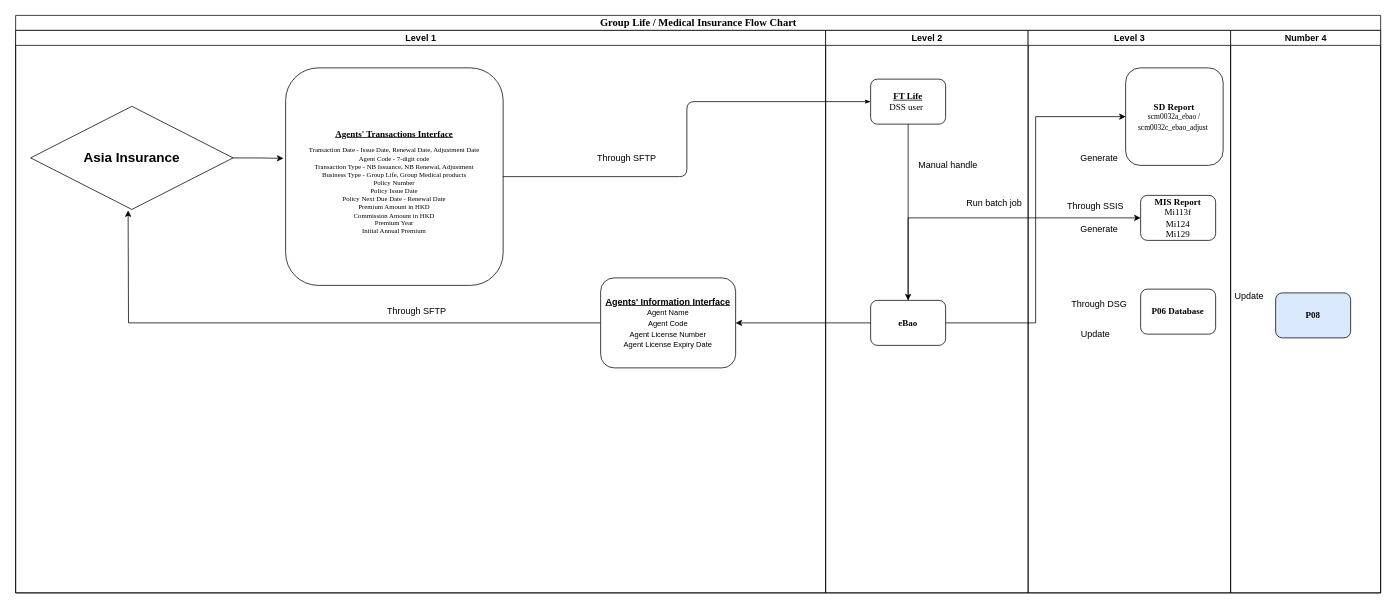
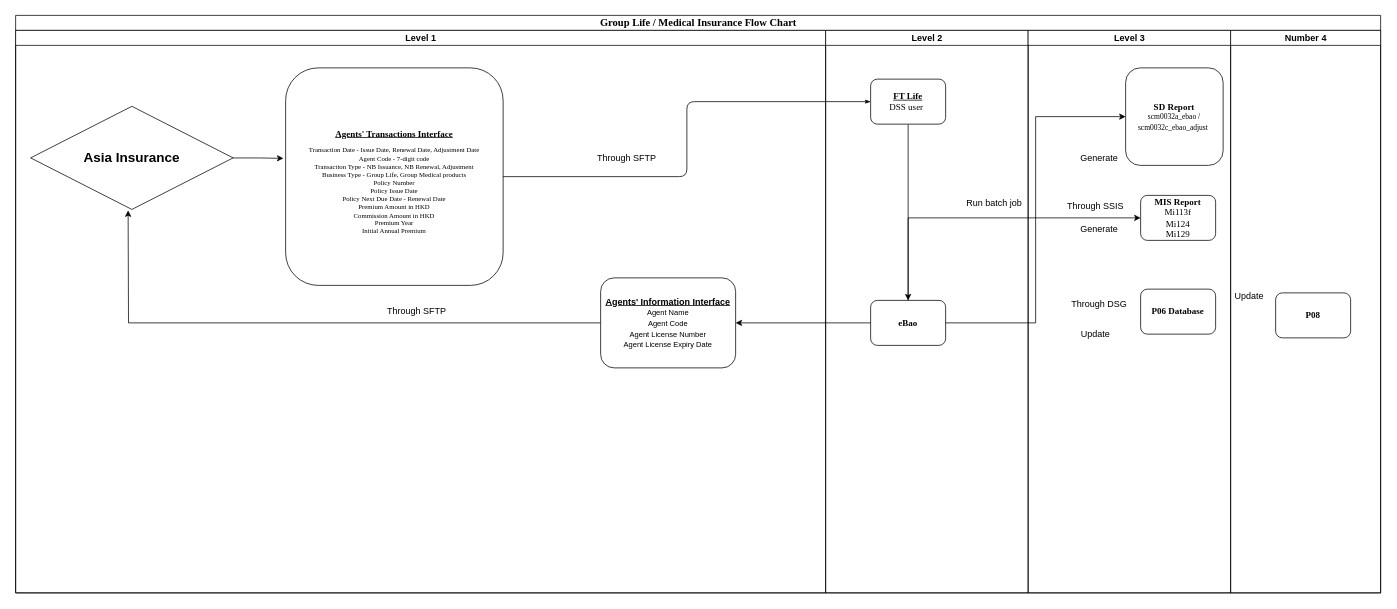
node "Manual handle": removed
node "P08": fillcolor #dae8fc -> #ffffff
